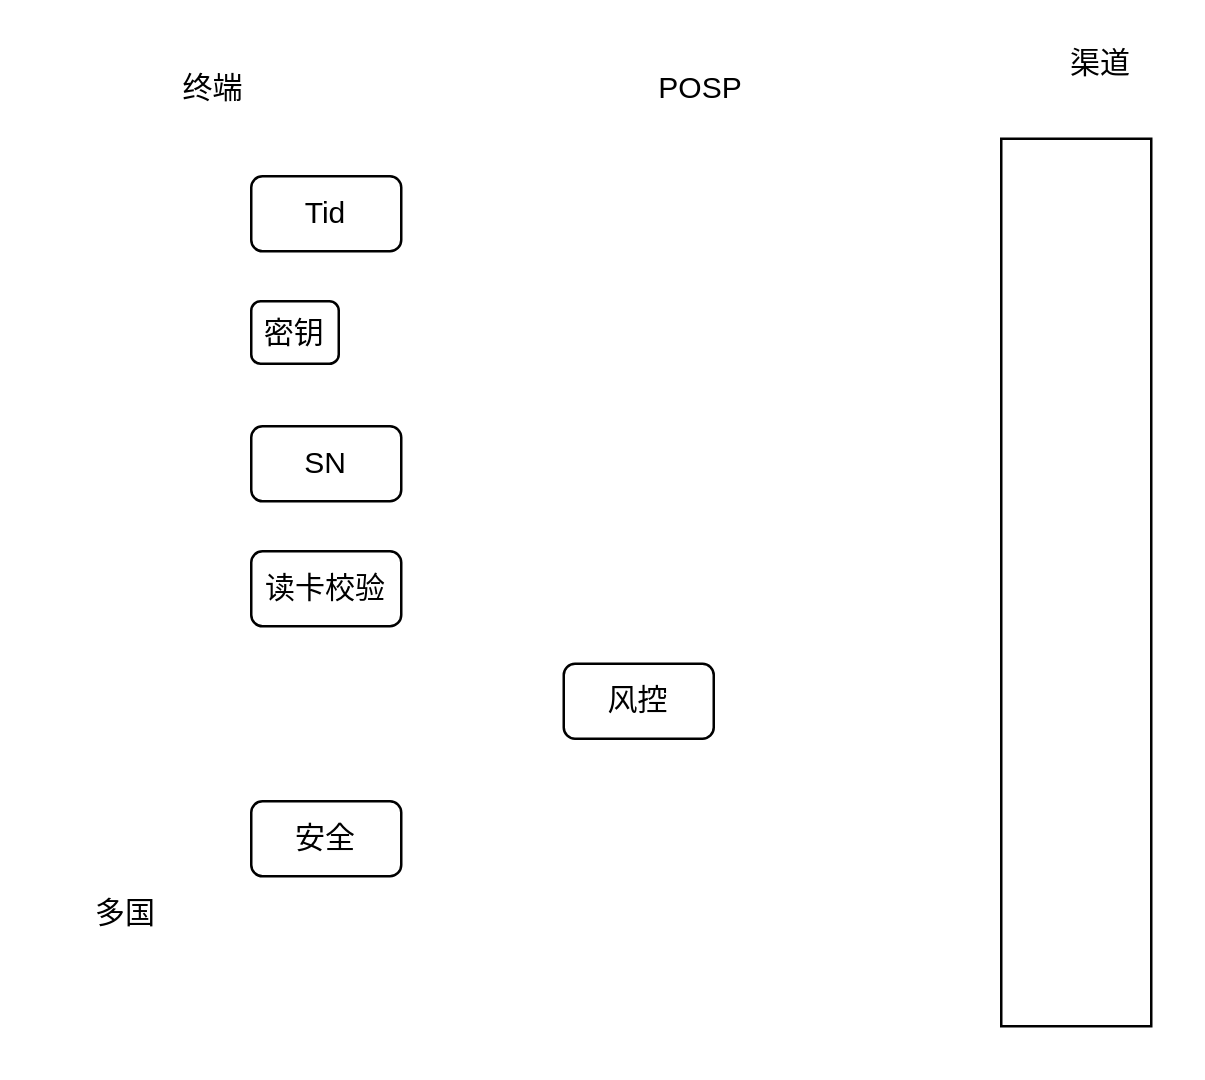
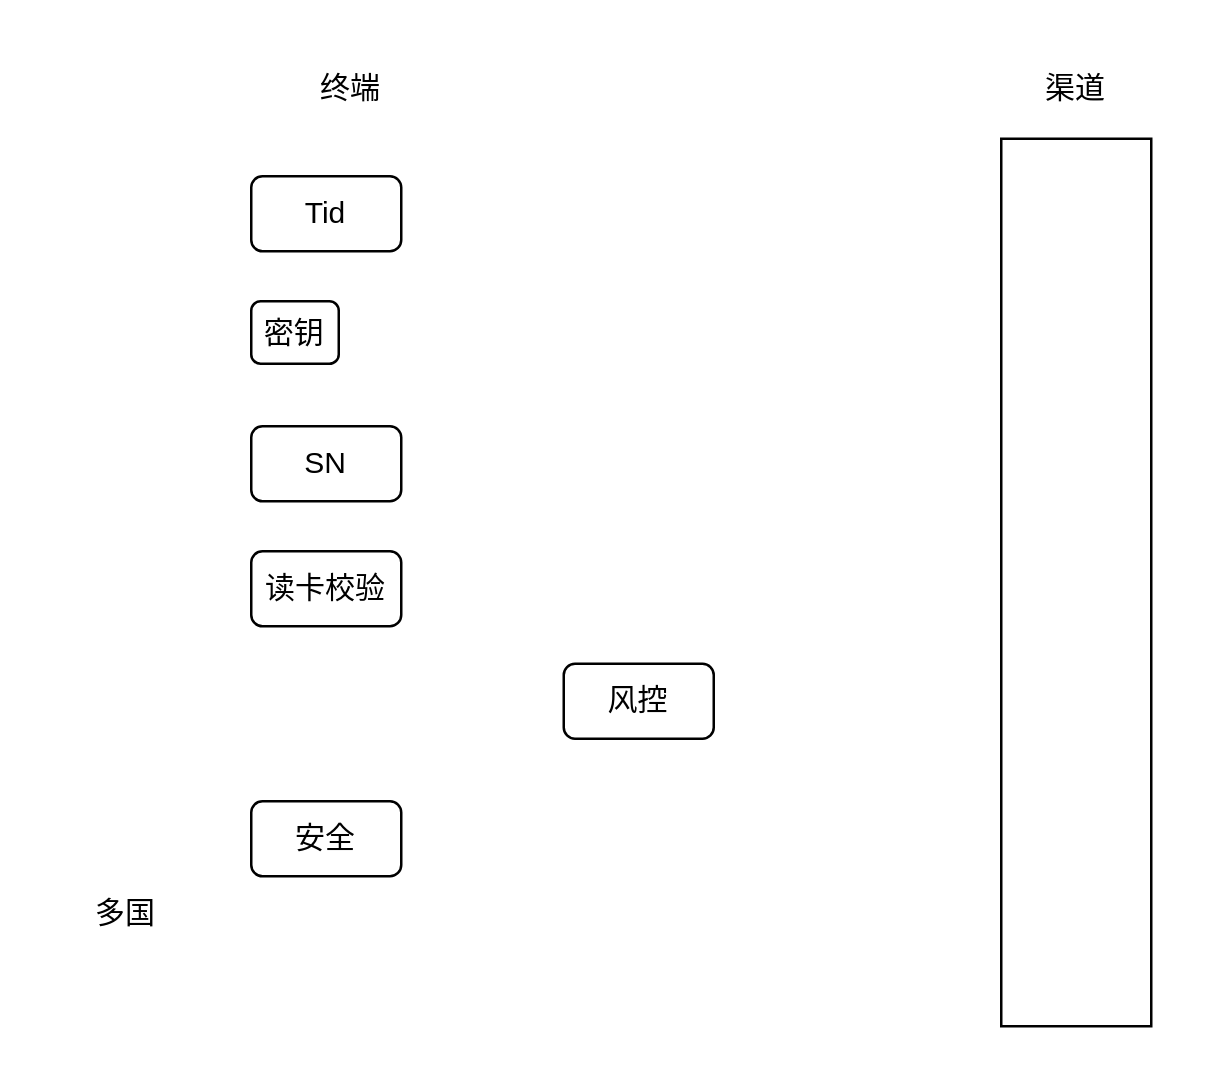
node "渠道": moved (1101, 64) -> (1076, 89)
node "终端": moved (214, 89) -> (351, 89)
node "POSP": removed
